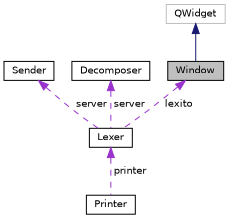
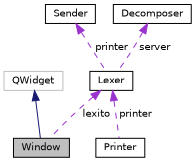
edge "Lexer" -> "Sender": label " server" -> " printer"
edge "Lexer" -> "Window": reversed
